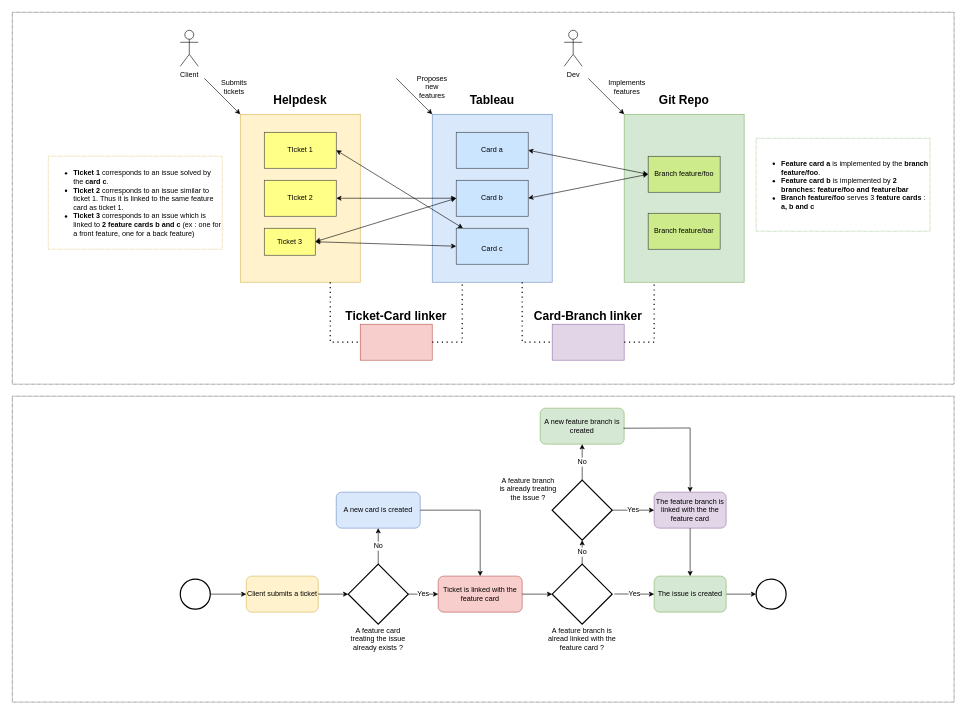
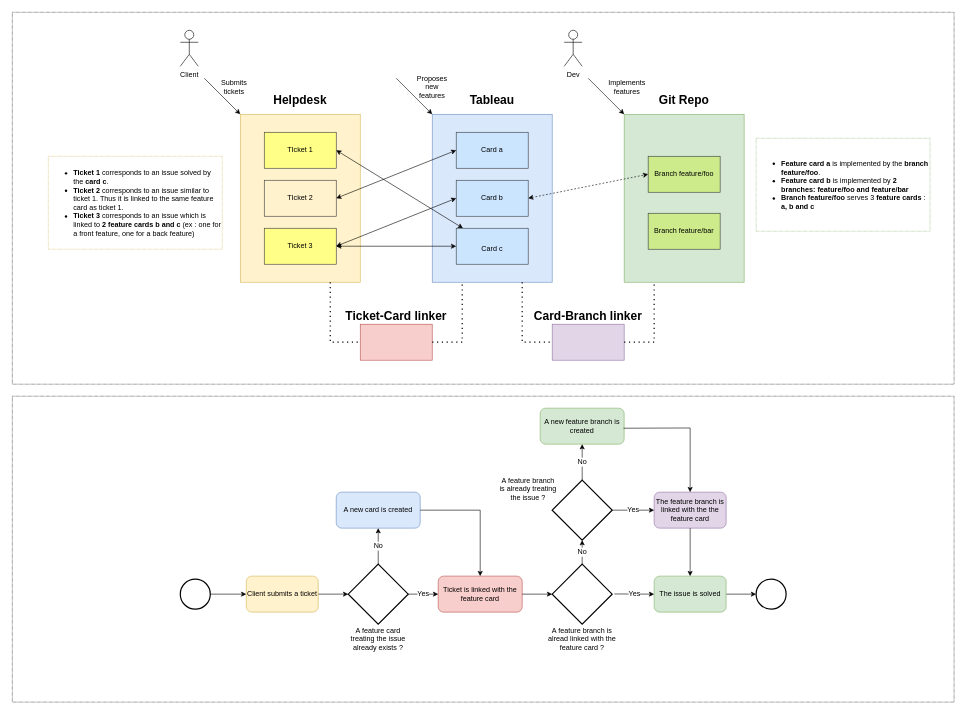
edge "Card a" -- "Branch feature/foo": removed
edge "Branch feature/foo" -- "Card b": style solid -> dashed
node "TIcket 2": fillcolor #ffff88 -> #fff2cc
edge "TIcket 2" -- "Card b": now "TIcket 2" -- "Card a"
node "Ticket 3": size 51x27 -> 72x36
node "The issue is created": label "The issue is created" -> "The issue is solved"
